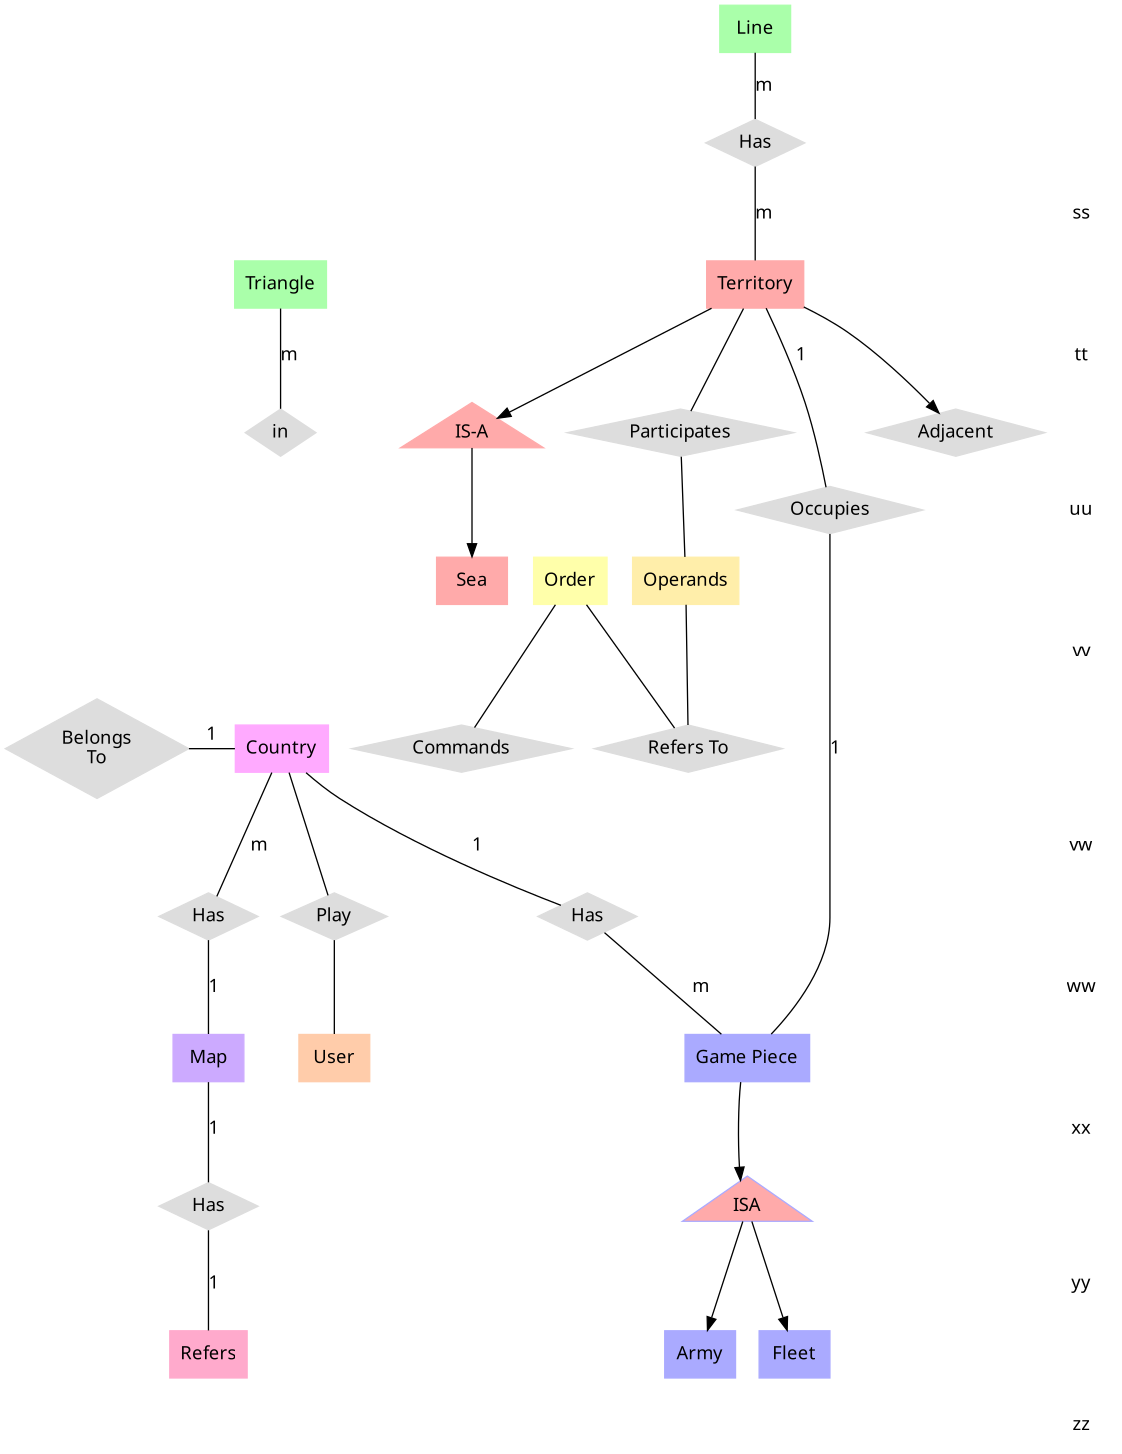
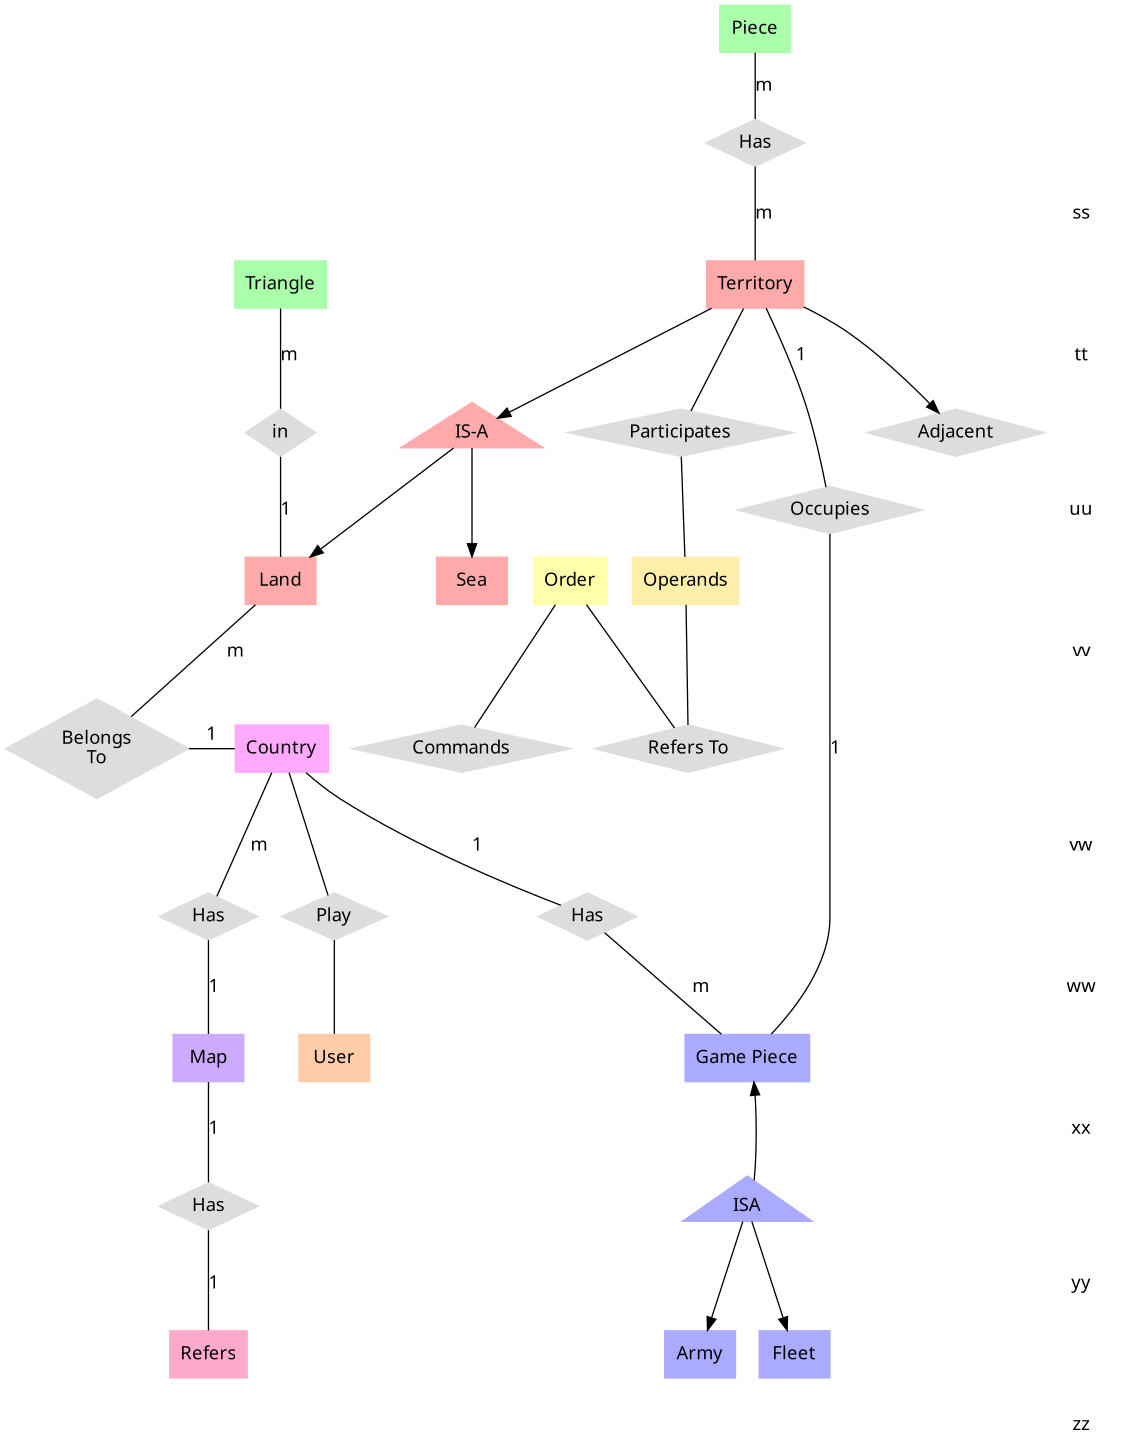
node "Line": label "Line" -> "Piece"
node "Land": added
edge "Game Piece" -> "ISA": reversed
node "ISA": fillcolor #ffaaaa -> #aaaaff
